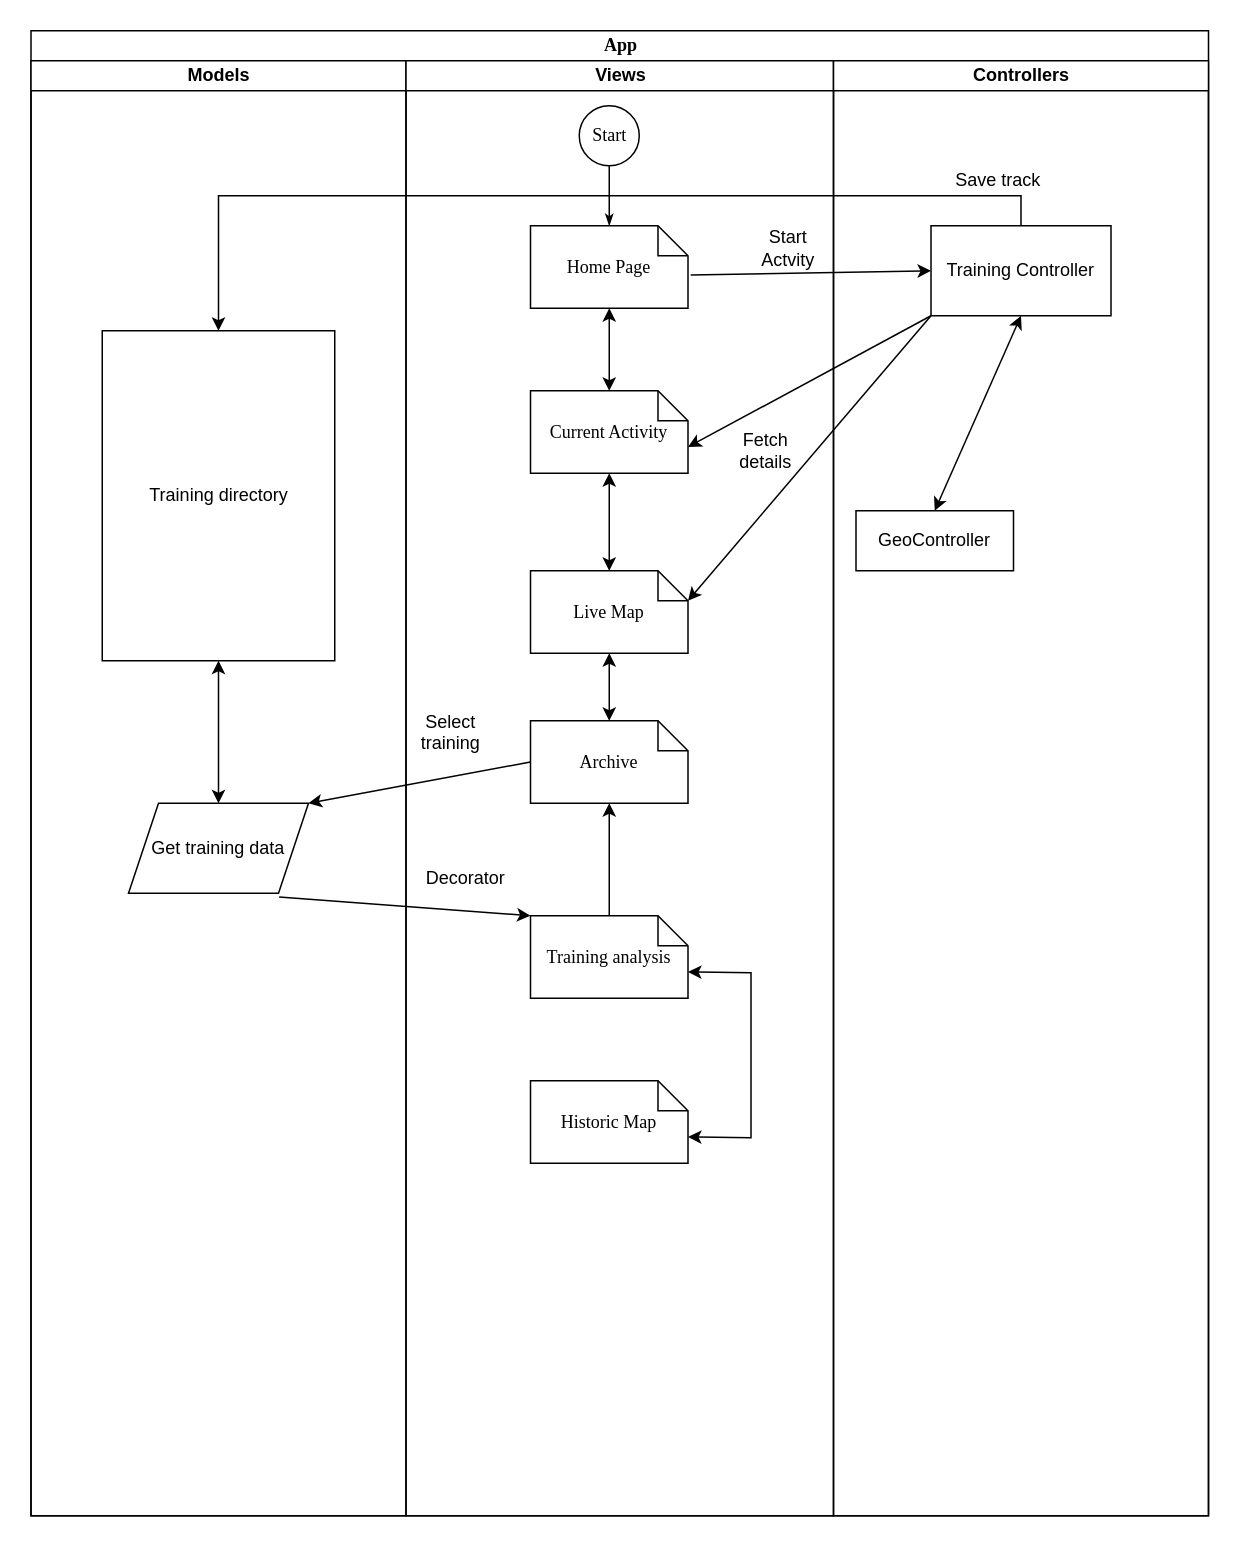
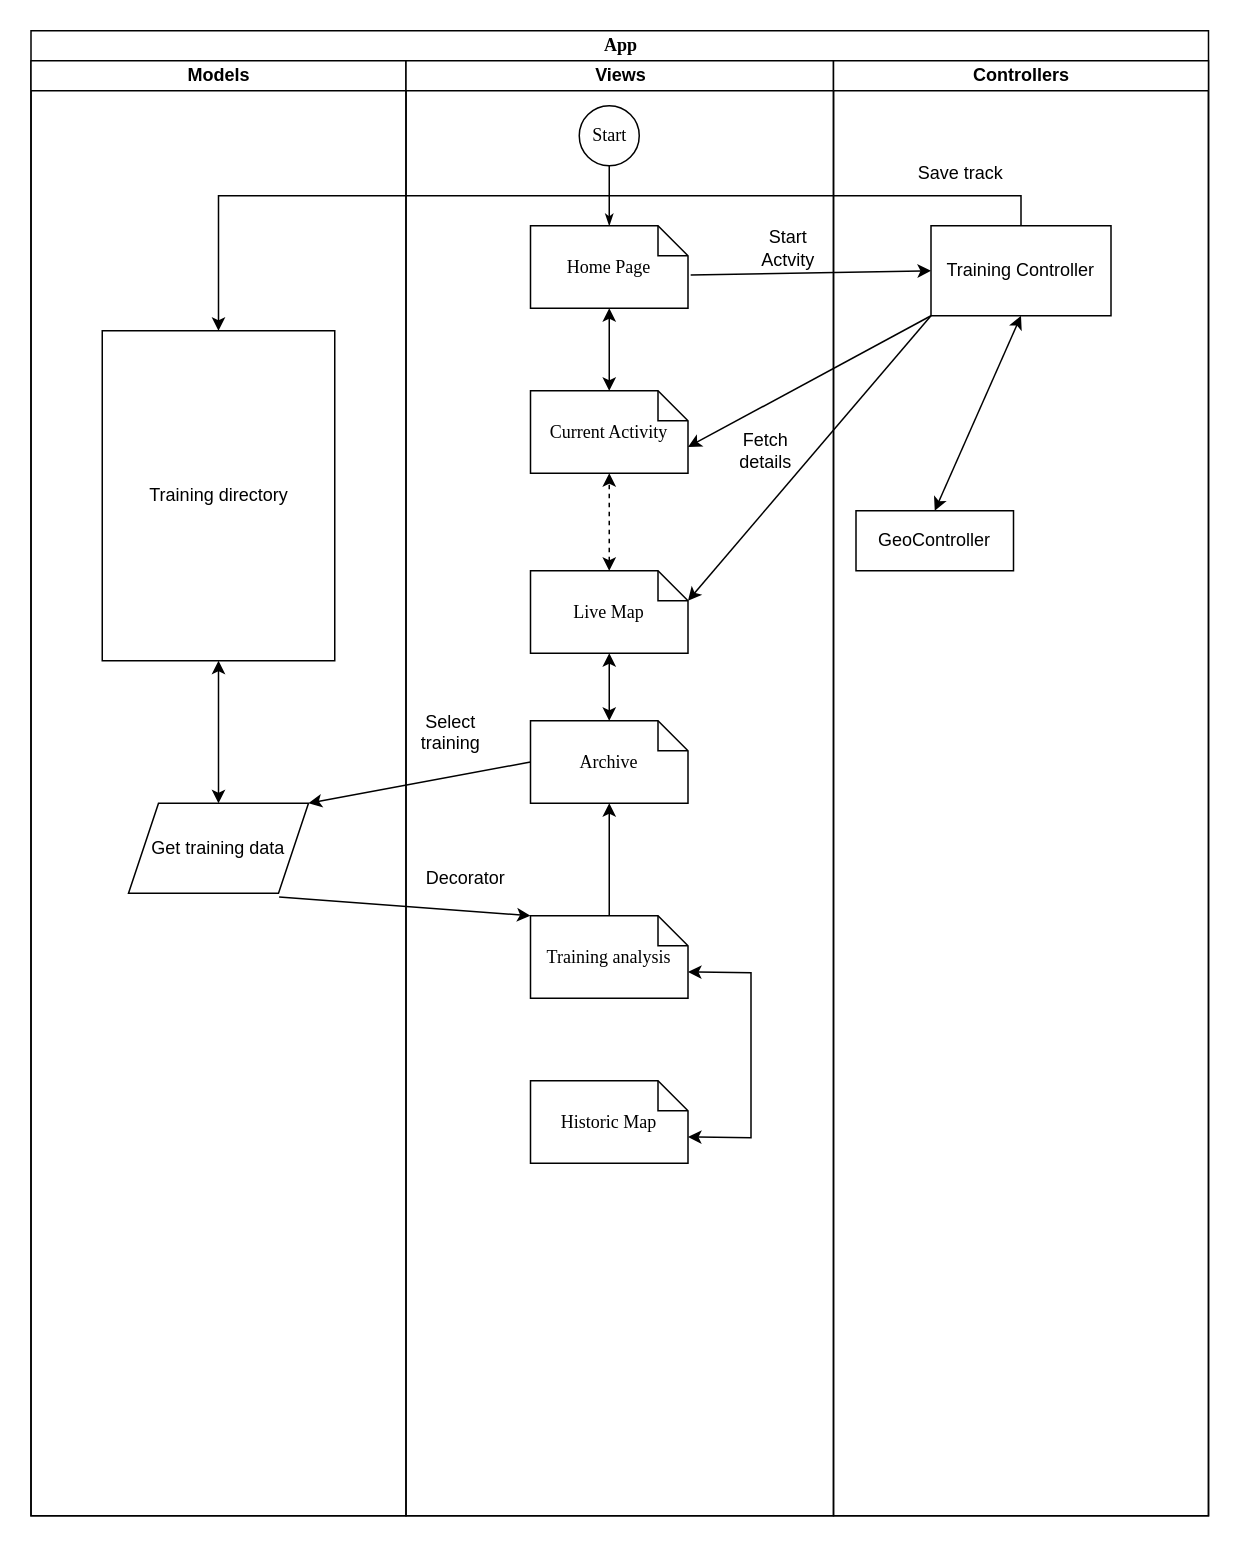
node "Save track": moved (998, 181) -> (961, 173)
edge "Current Activity" -- "Live Map": style solid -> dashed
